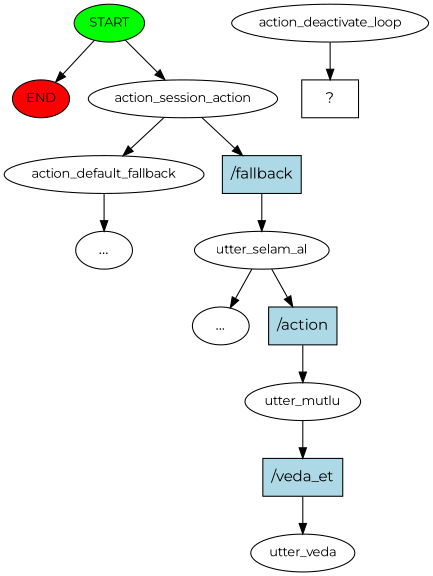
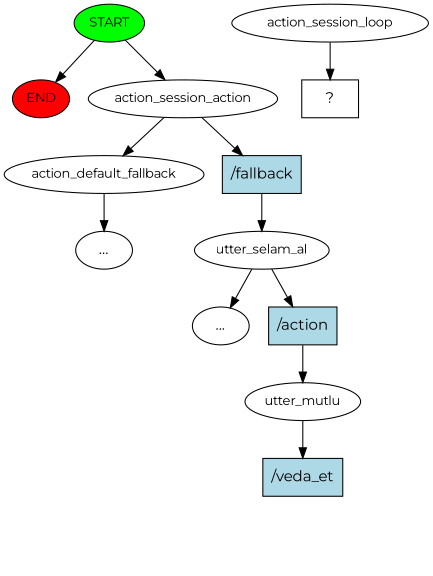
node "action_deactivate_loop": label "action_deactivate_loop" -> "action_session_loop"
node "utter_veda": removed
